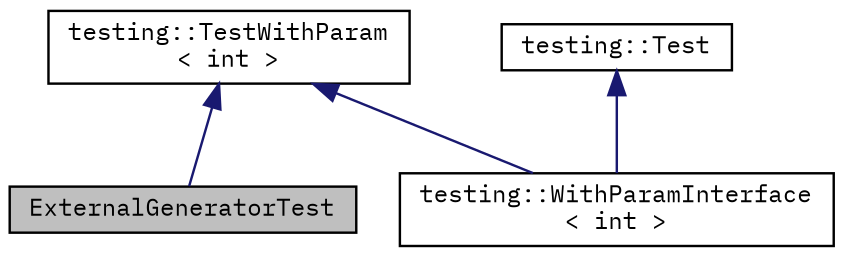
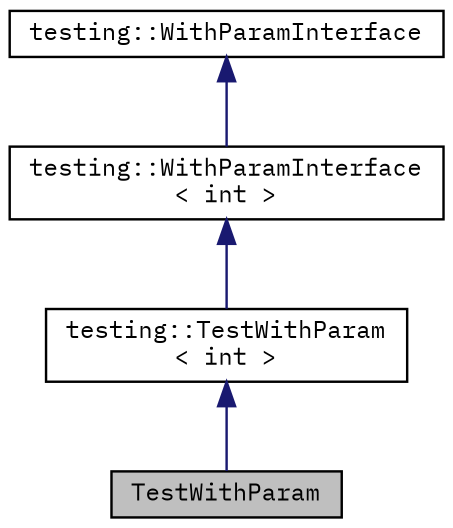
node "testing::Test": label "testing::Test" -> "testing::WithParamInterface"
edge "testing::WithParamInterface < int >" -> "testing::TestWithParam < int >": reversed
node "ExternalGeneratorTest": label "ExternalGeneratorTest" -> "TestWithParam"
